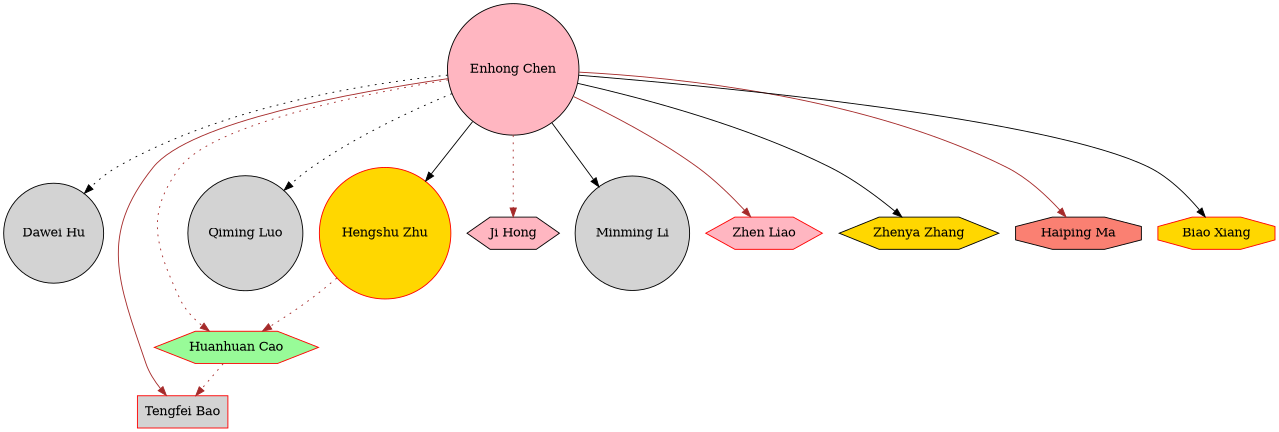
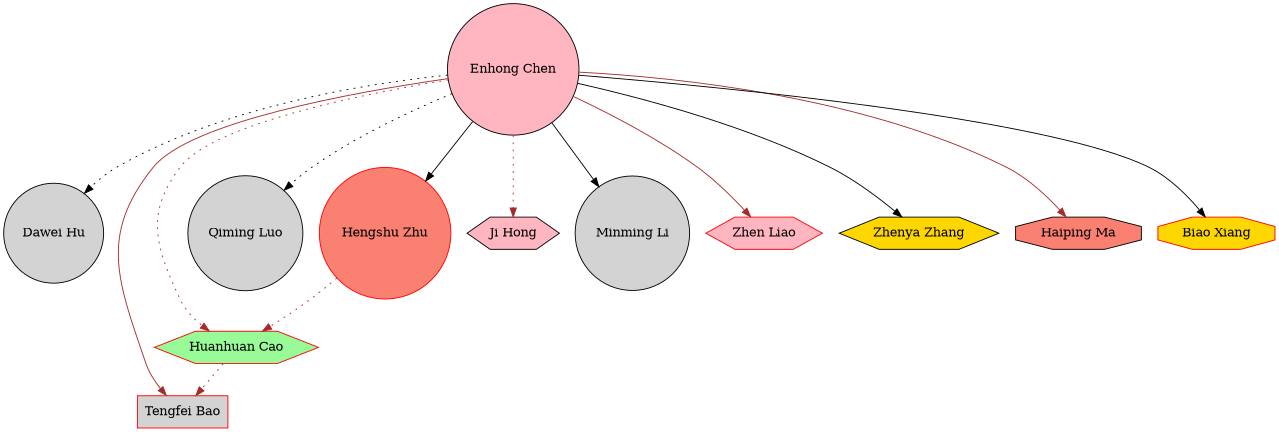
node "Hengshu Zhu": fillcolor gold -> salmon
